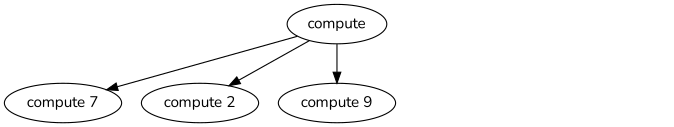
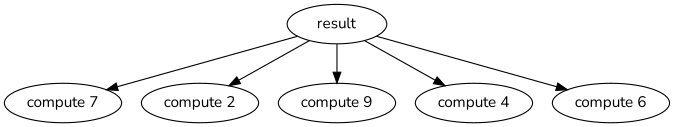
node "compute": label "compute" -> "result"
node "compute 4": added
node "compute 6": added
